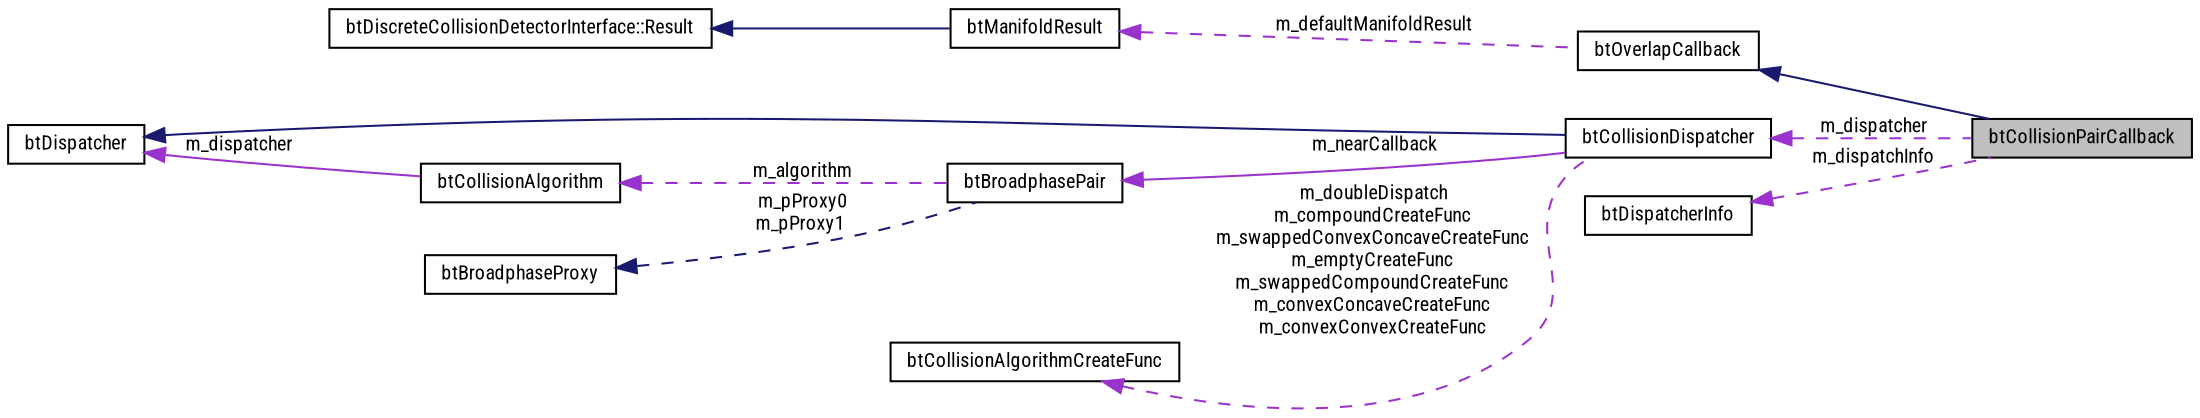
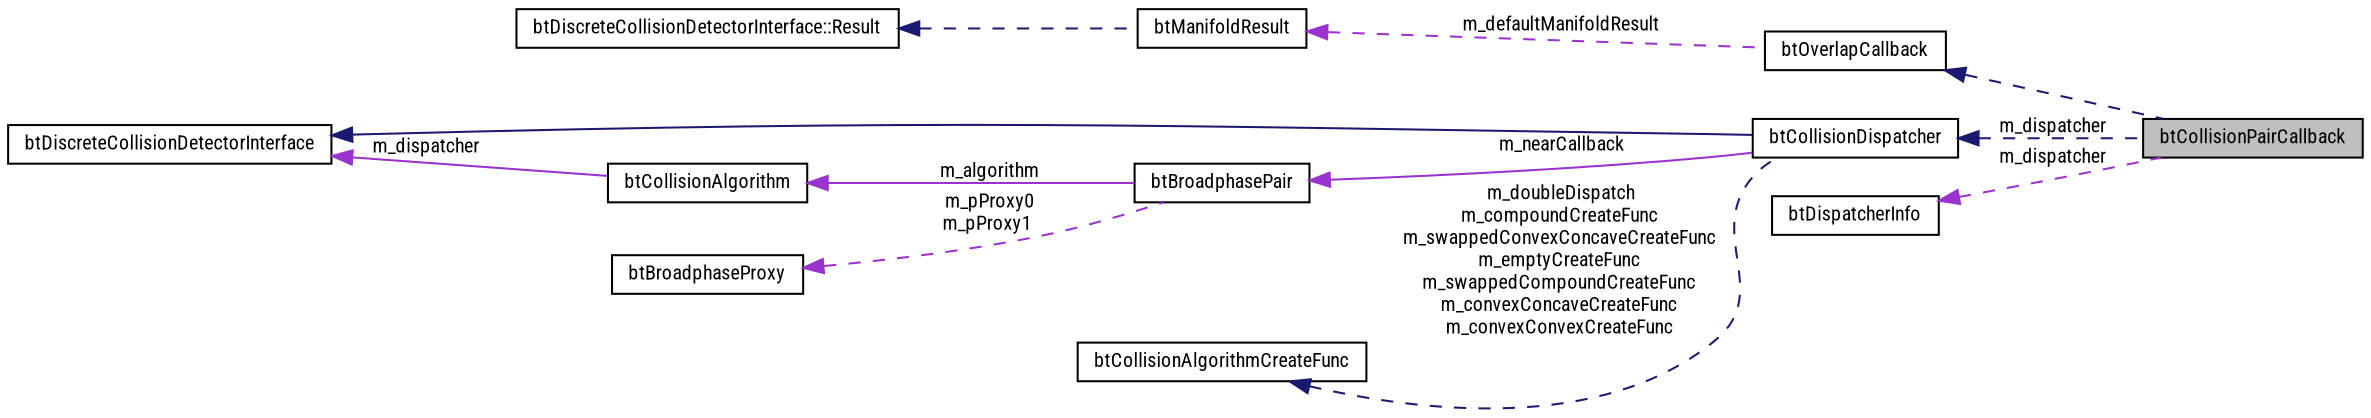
edge "btManifoldResult" -> "btDiscreteCollisionDetectorInterface::Result": style solid -> dashed
edge "btCollisionPairCallback" -> "btOverlapCallback": style solid -> dashed
edge "btCollisionPairCallback" -> "btCollisionDispatcher": color darkorchid3 -> midnightblue
node "btDispatcher": label "btDispatcher" -> "btDiscreteCollisionDetectorInterface"
edge "btCollisionPairCallback" -> "btDispatcherInfo": label " m_dispatchInfo" -> " m_dispatcher"
edge "btBroadphasePair" -> "btCollisionAlgorithm": style dashed -> solid
edge "btBroadphasePair" -> "btBroadphaseProxy": color midnightblue -> darkorchid3
edge "btCollisionDispatcher" -> "btCollisionAlgorithmCreateFunc": color darkorchid3 -> midnightblue
